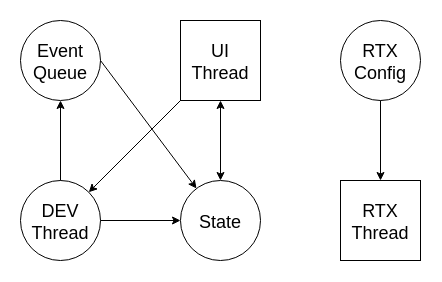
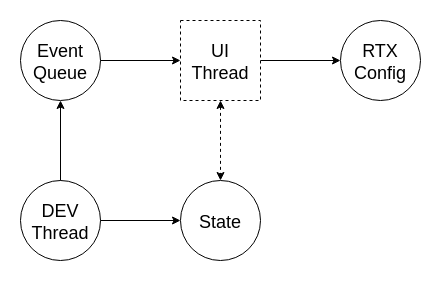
node "UI Thread": style solid -> dashed
edge "Event Queue" -> "State": now "Event Queue" -> "UI Thread"
edge "RTX Config" -> "RTX Thread": removed
edge "UI Thread" -- "State": style solid -> dashed
edge "UI Thread" -> "DEV Thread": now "UI Thread" -> "RTX Config"
node "RTX Thread": removed
